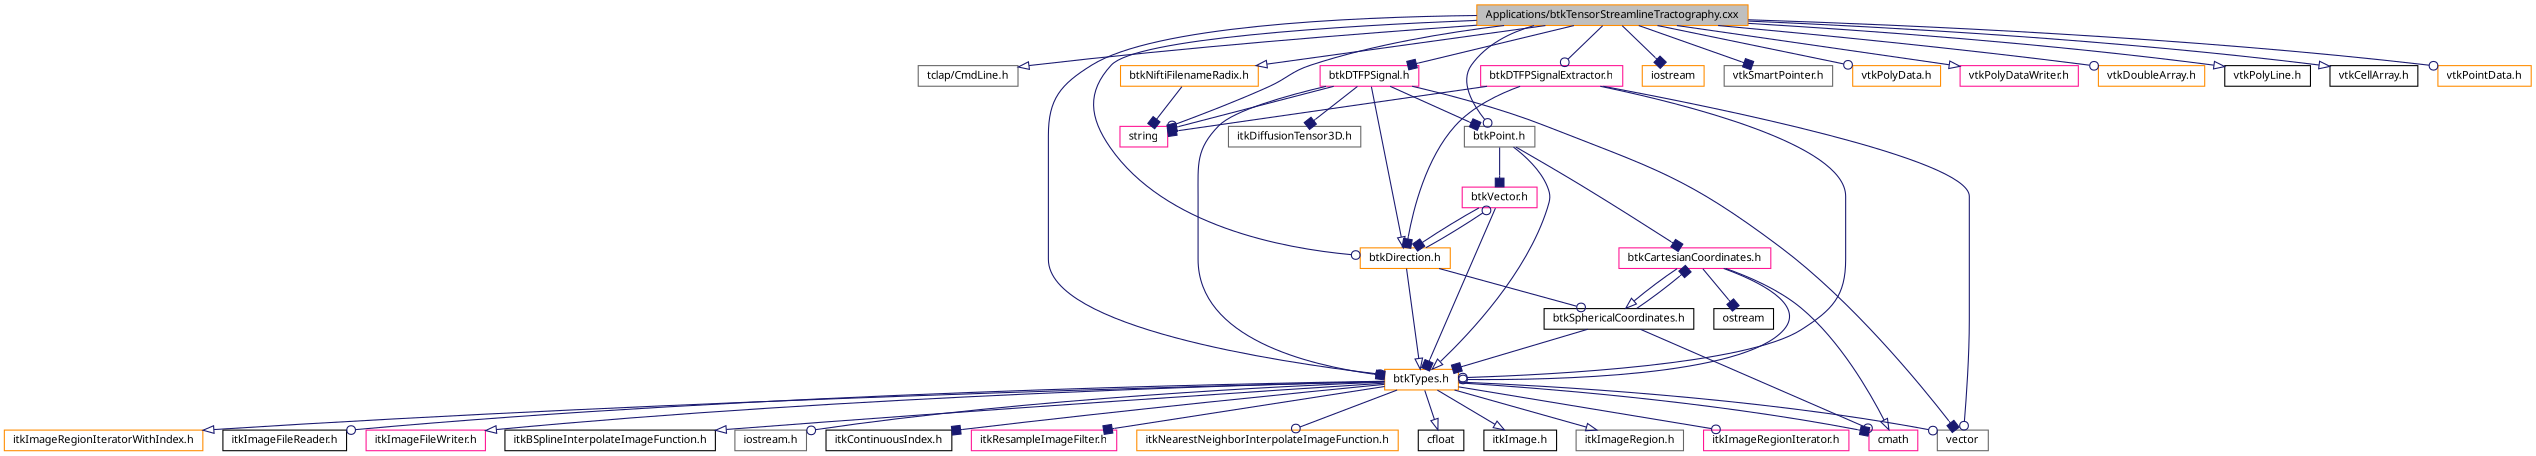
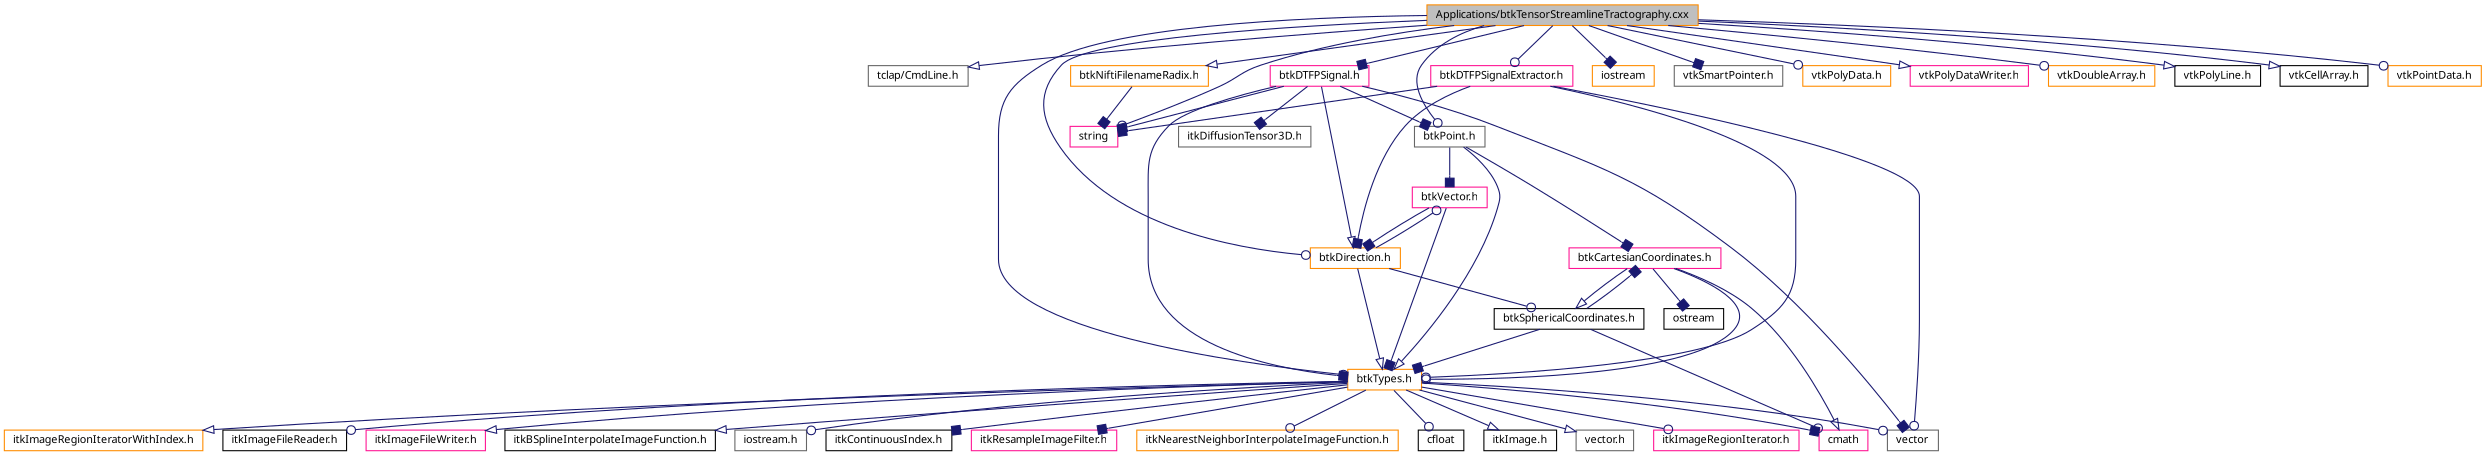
edge "btkTypes.h" -> "cfloat": arrowhead onormal -> odot
node "itkImageRegion.h": label "itkImageRegion.h" -> "vector.h"
